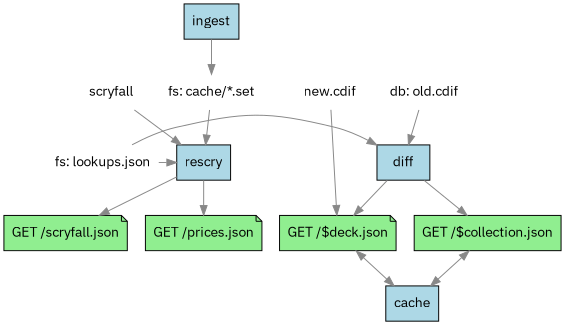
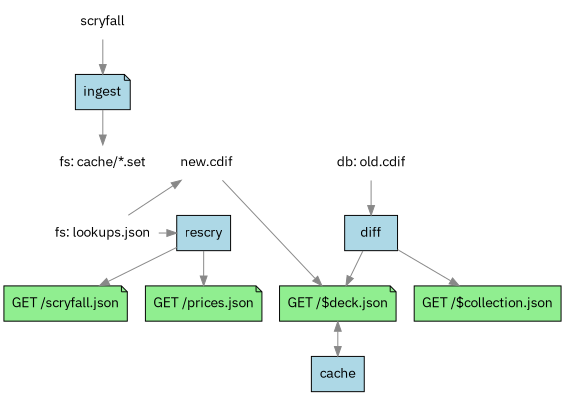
node "ingest": shape box -> note
edge "fs: lookups.json" -> "diff": now "fs: lookups.json" -> "new.cdif"
edge "scryfall" -> "rescry": now "scryfall" -> "ingest"
edge "fs: cache/*.set" -> "rescry": removed
edge "GET /$collection.json" -- "cache": removed
